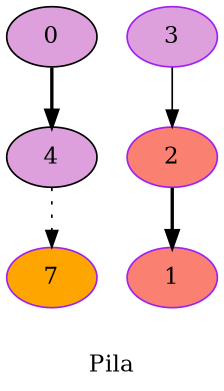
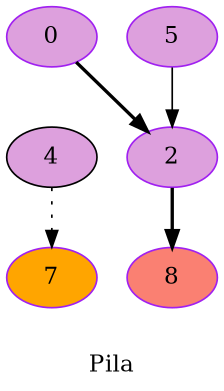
node "0": color black -> purple
node "3": label "3" -> "5"
edge "0" -> "4": now "0" -> "2"
node "2": fillcolor salmon -> plum
node "1": label "1" -> "8"
